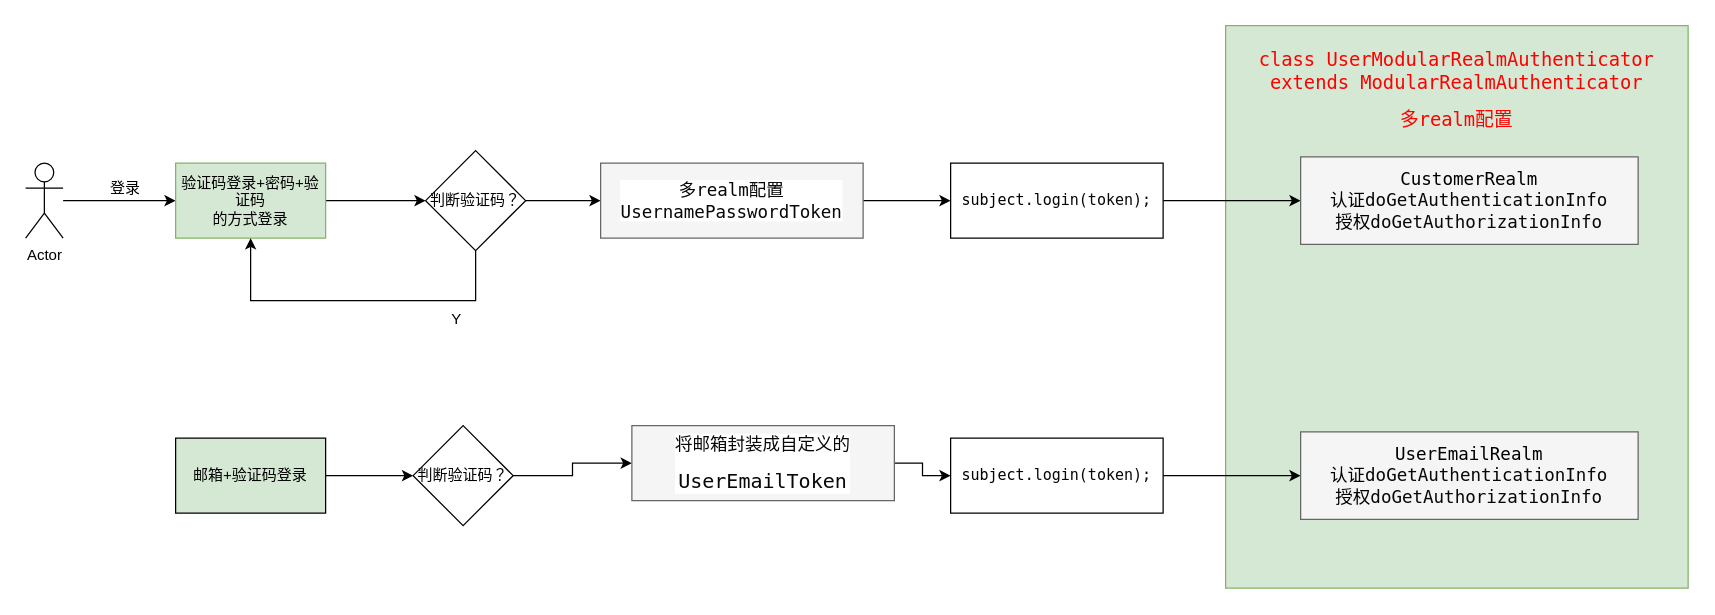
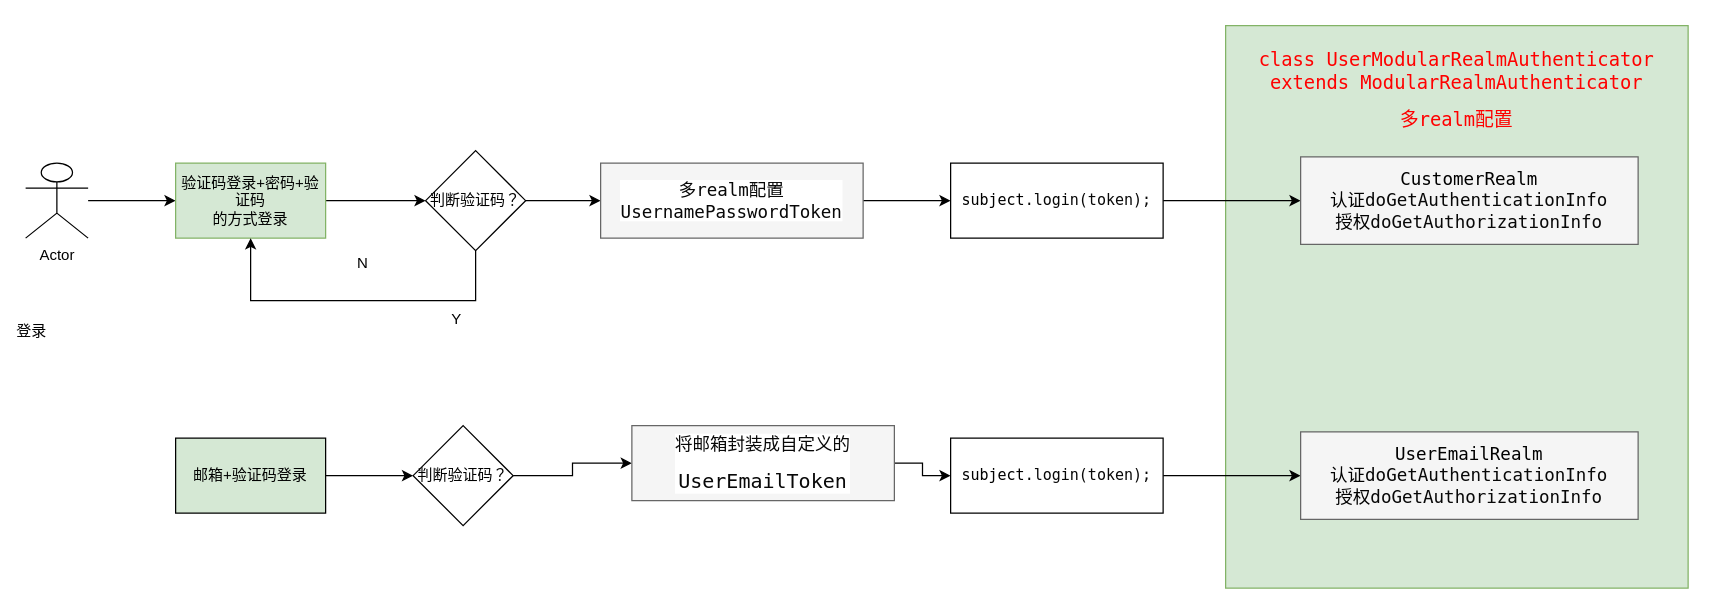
node "登录": moved (126, 188) -> (32, 332)
node "Actor": size 38x75 -> 63x75
node "N": added
